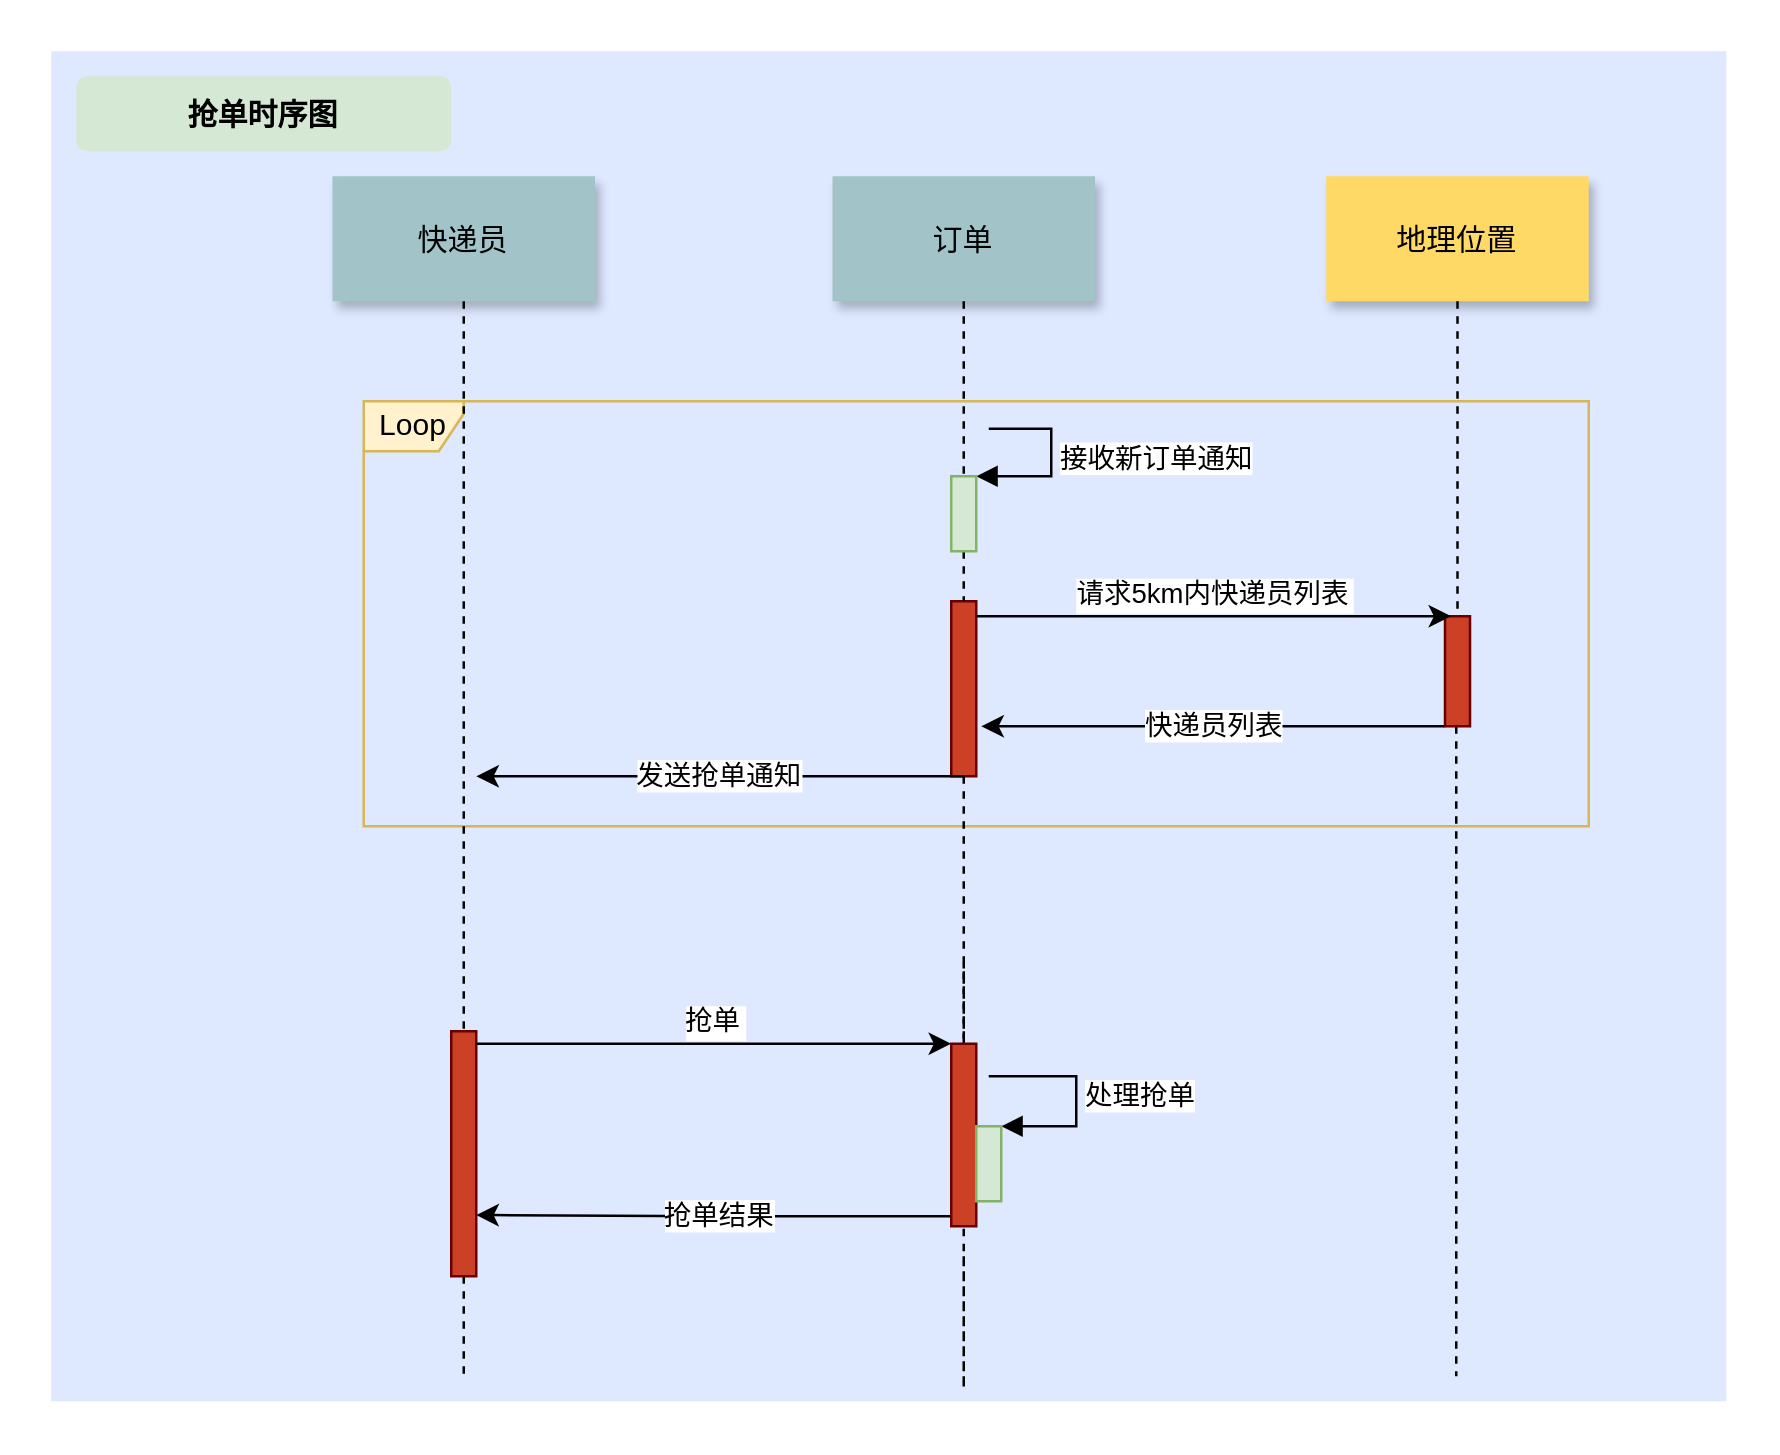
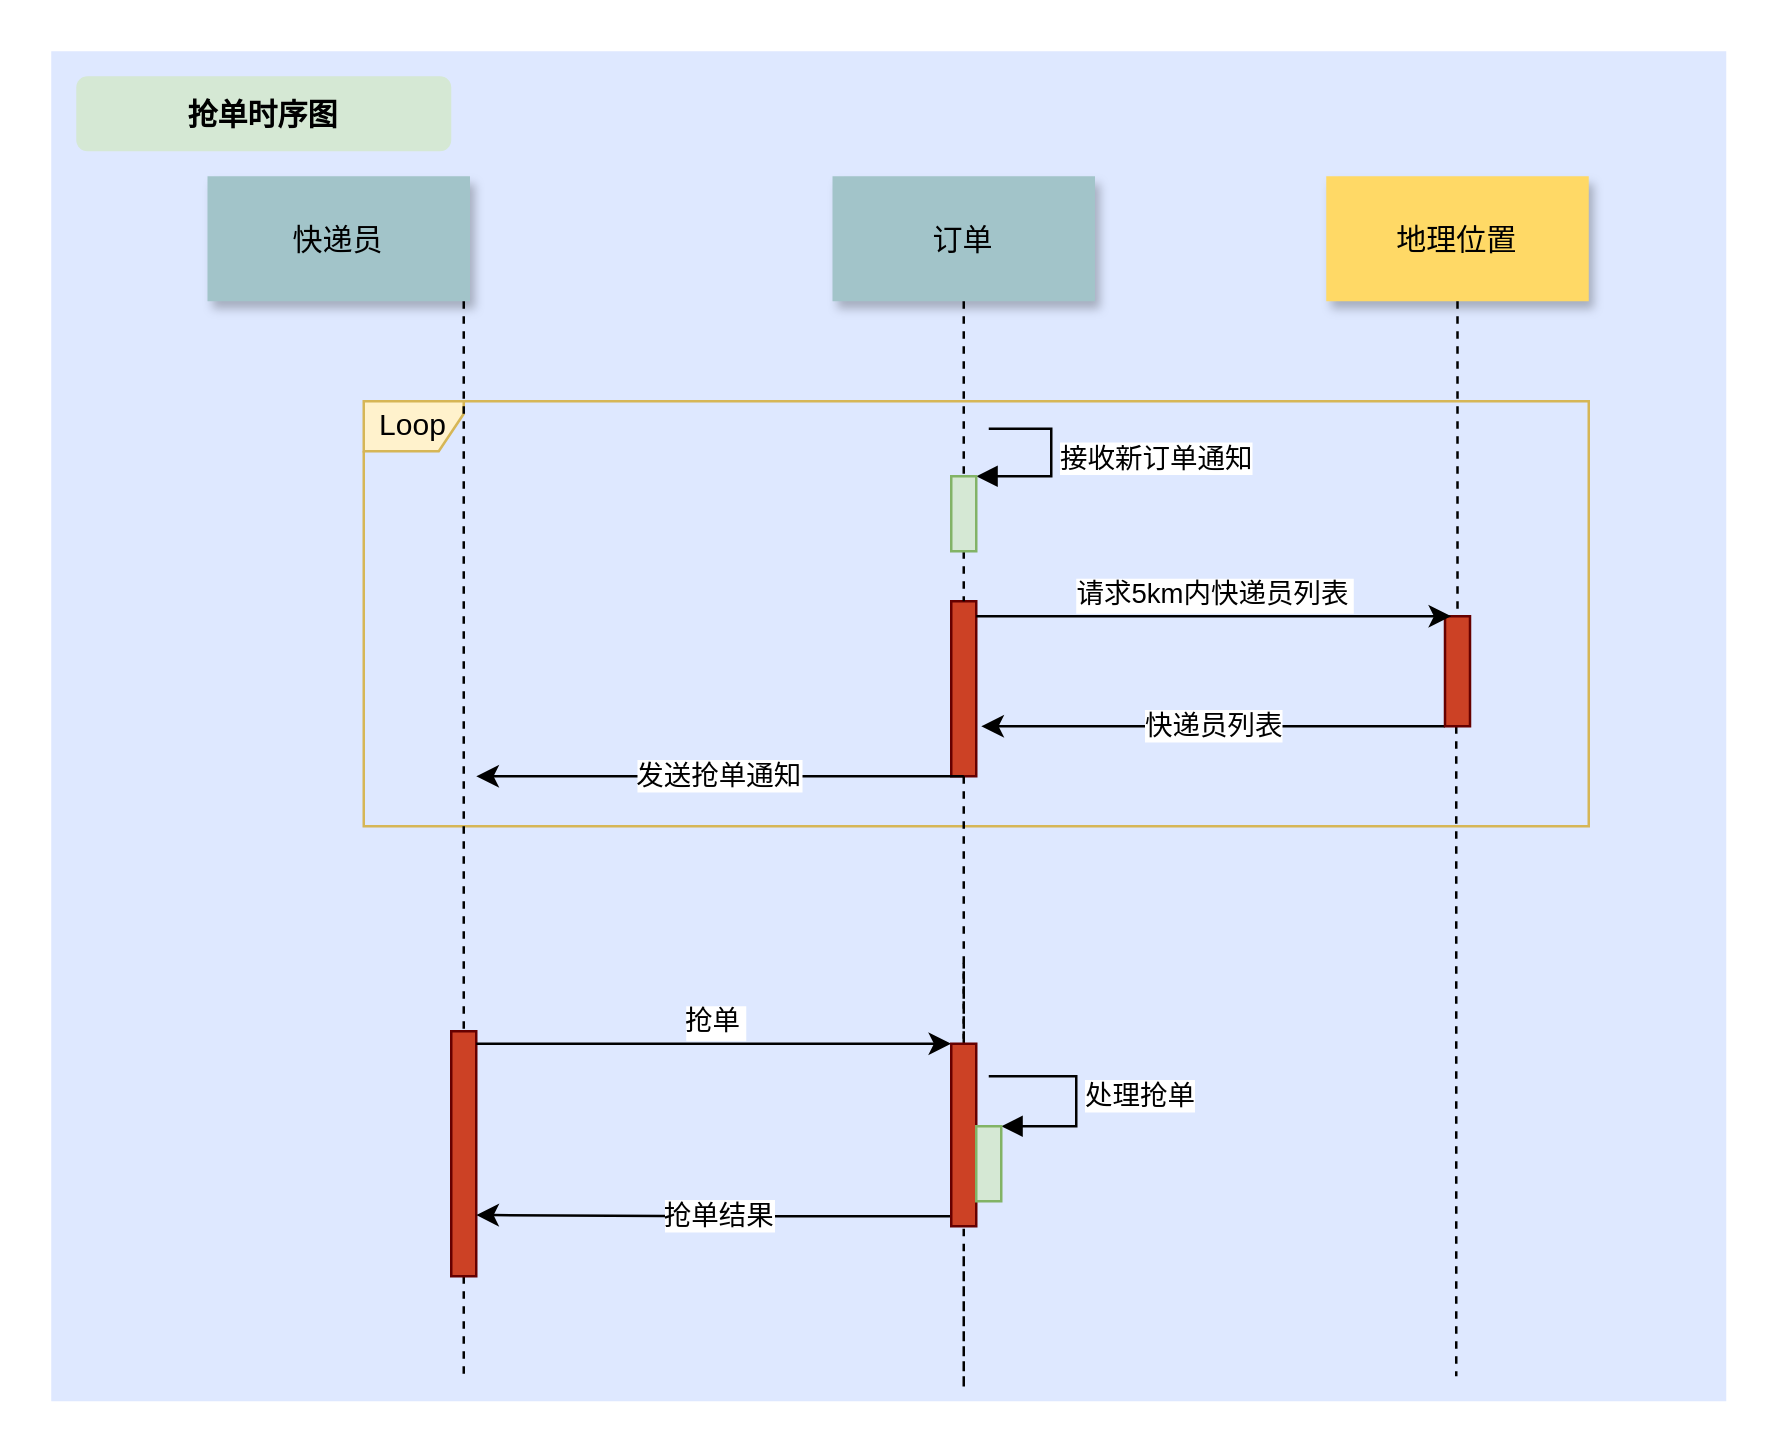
node "快递员": moved (464, 239) -> (339, 239)
